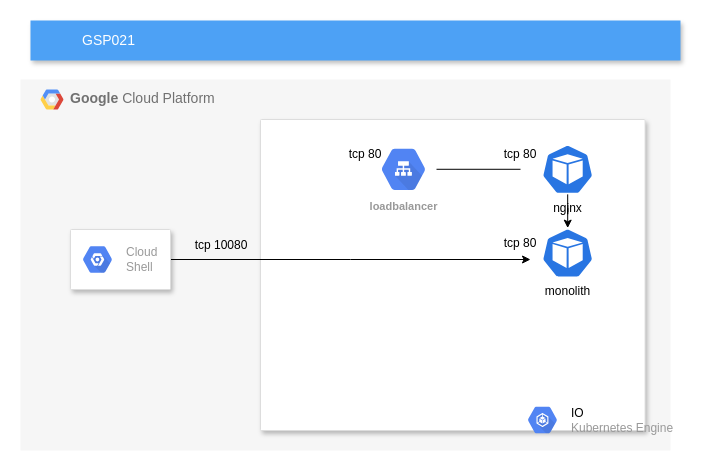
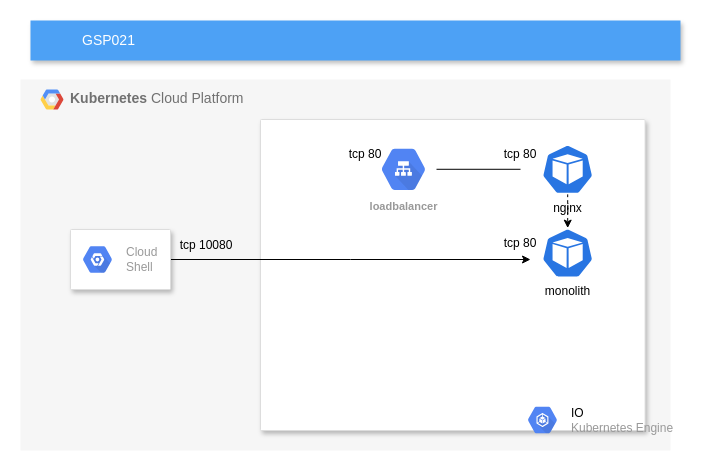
node "Google Cloud Platform": label "Google Cloud Platform" -> "Kubernetes Cloud Platform"
edge "nginx" -> "monolith": style solid -> dashed
node "tcp 10080": moved (221, 245) -> (206, 245)
